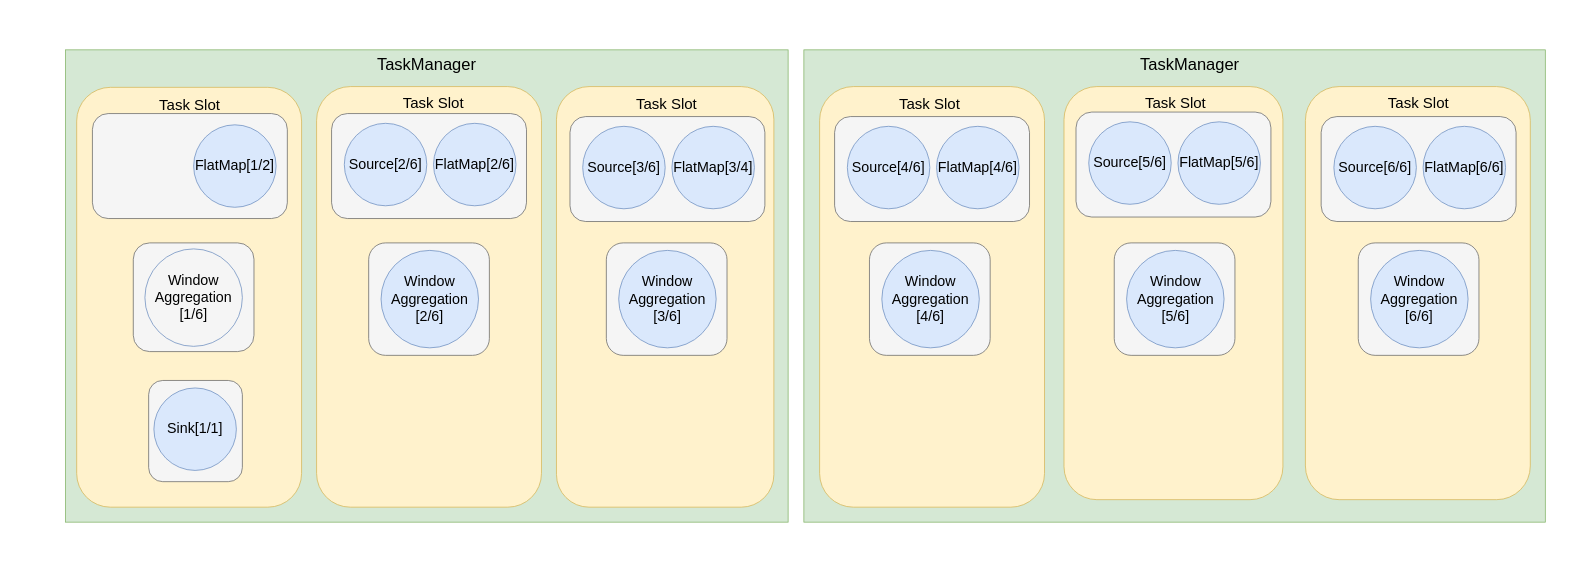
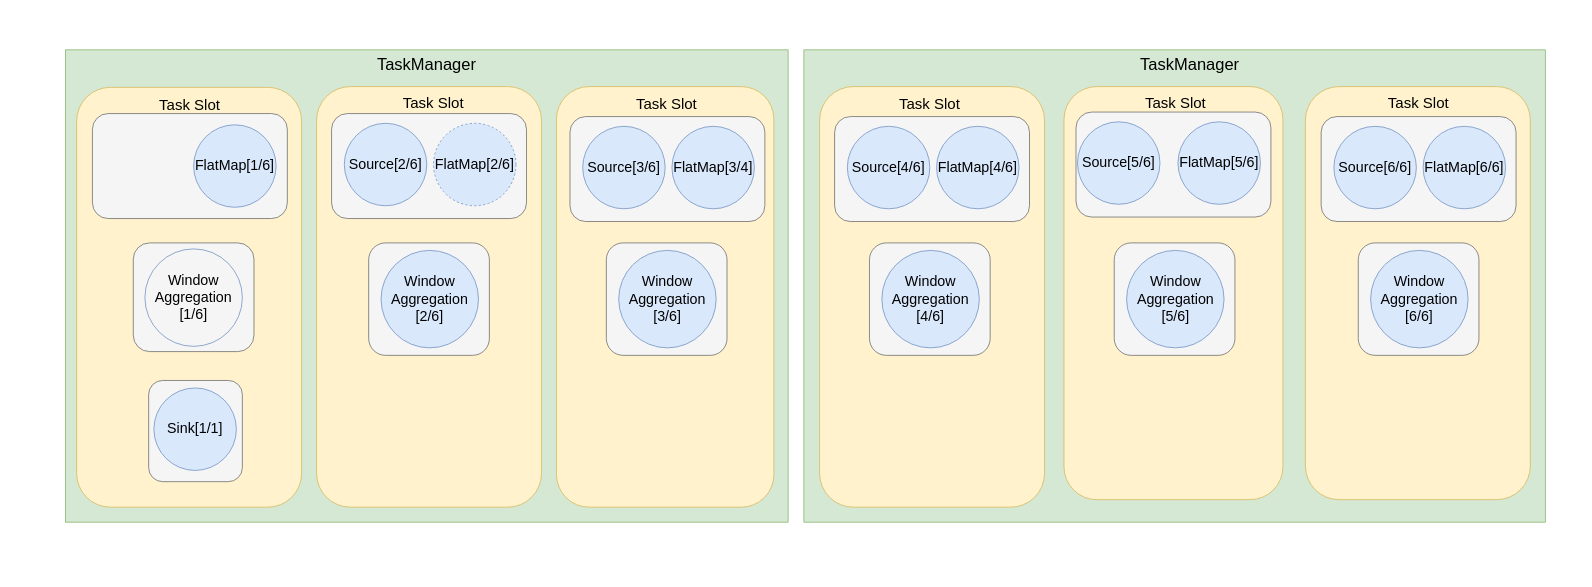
node "Source[5/6]": moved (1130, 163) -> (1119, 163)
node "FlatMap[2/6]": style solid -> dashed
node "FlatMap[1/2]": label "FlatMap[1/2]" -> "FlatMap[1/6]"
